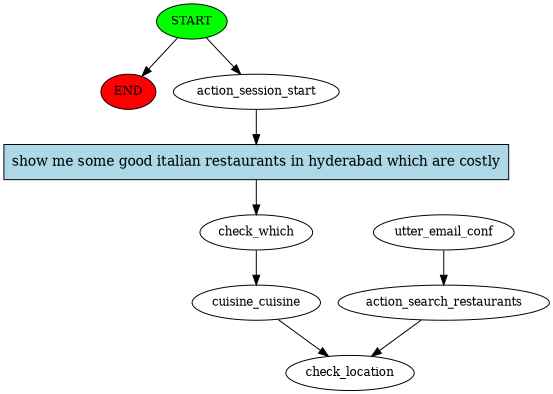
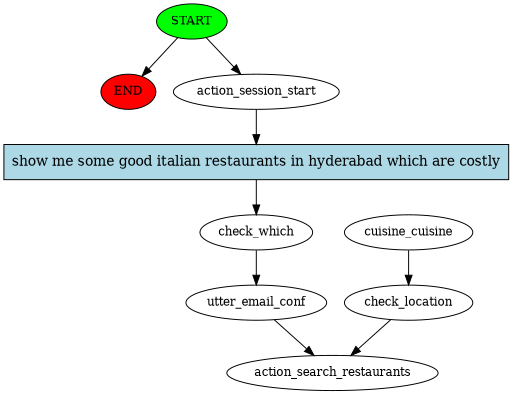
edge "check_which" -> "cuisine_cuisine": now "check_which" -> "utter_email_conf"
edge "action_search_restaurants" -> "check_location": reversed
